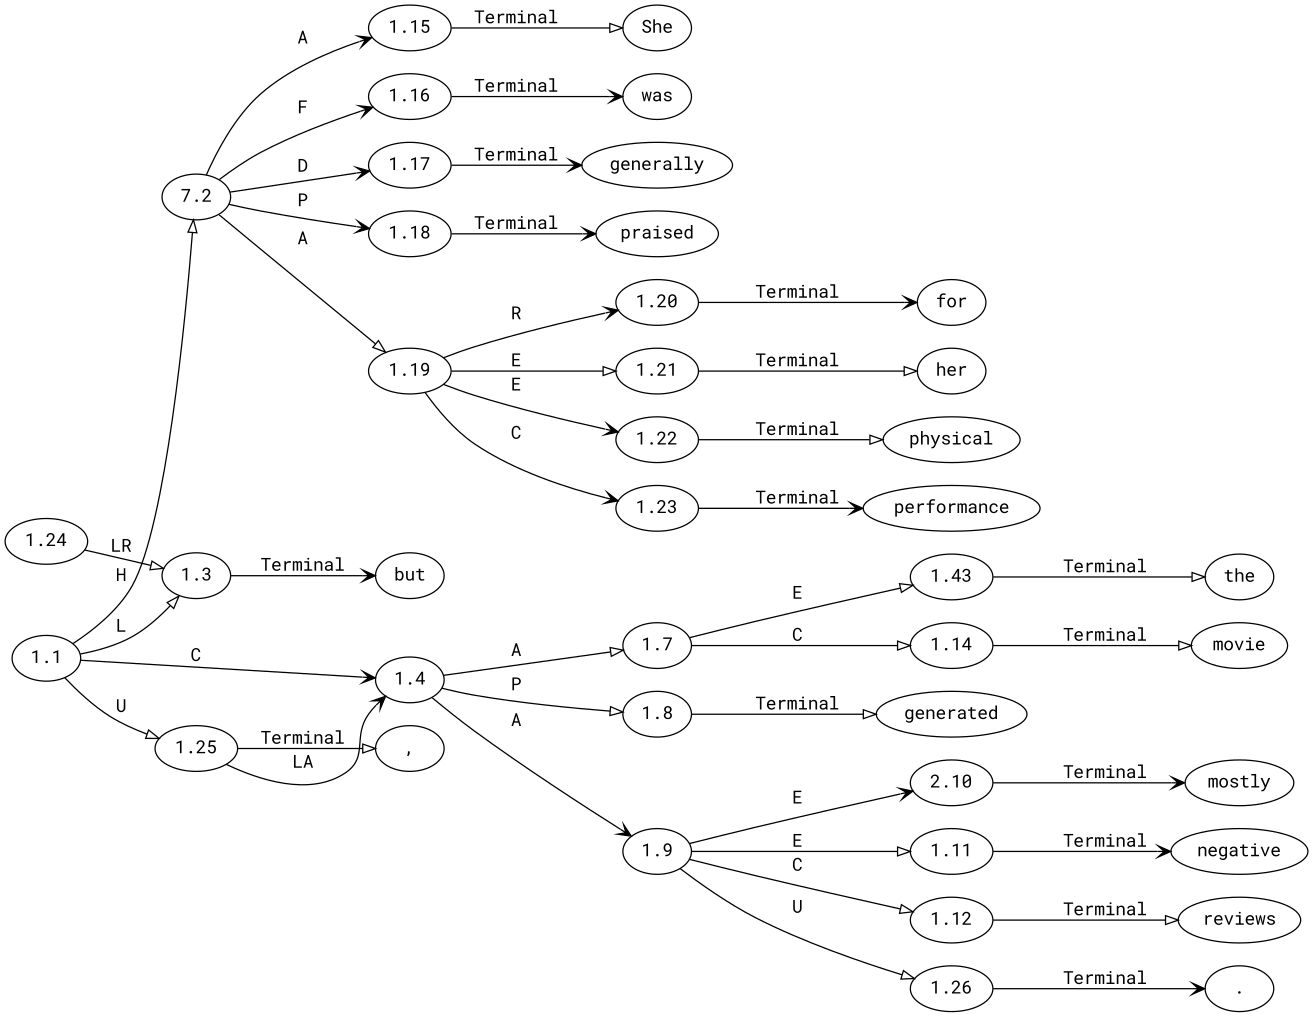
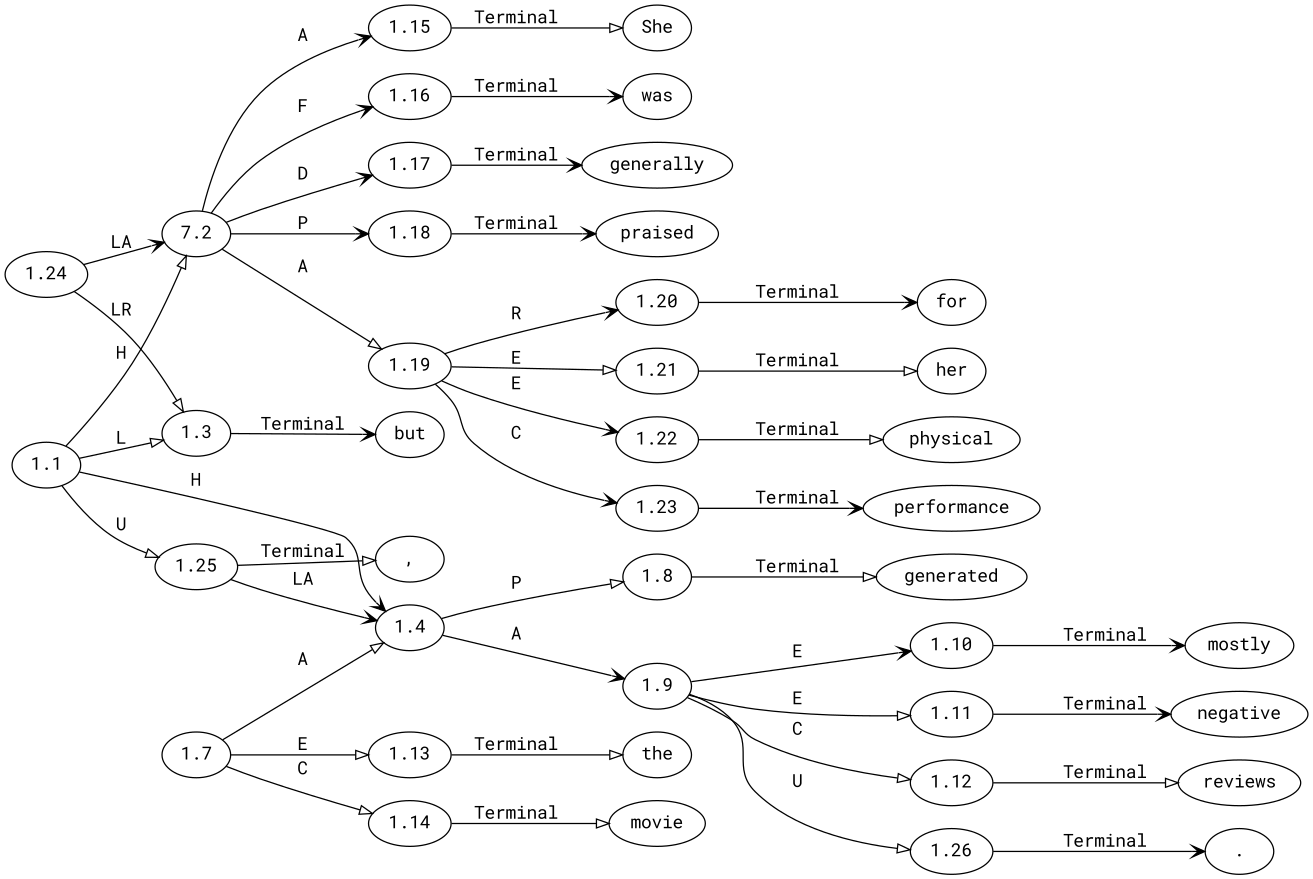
edge "1.24" -> "7.2": added, label "LA"
node "1.43": label "1.43" -> "1.13"
edge "1.1" -> "1.4": label "C" -> "H"
edge "1.4" -> "1.7": reversed
node "2.10": label "2.10" -> "1.10"
